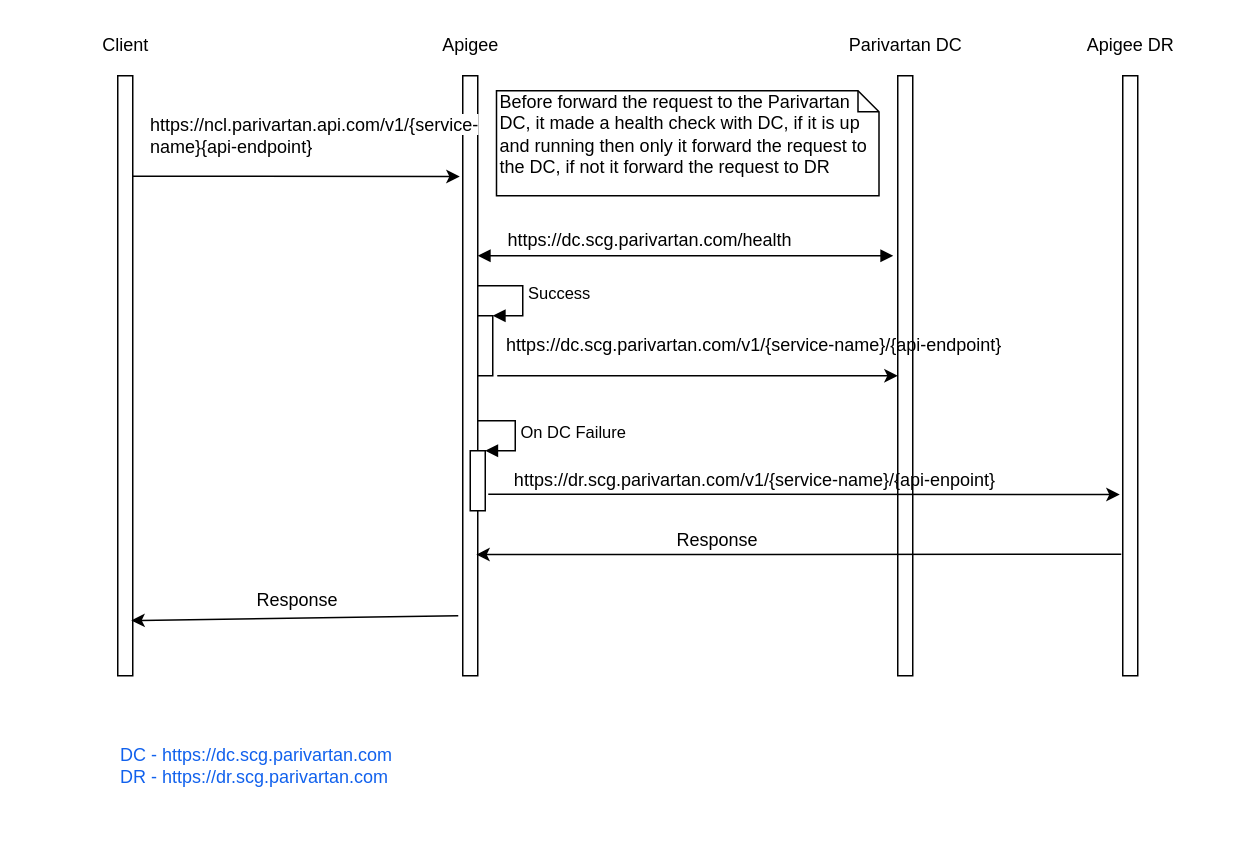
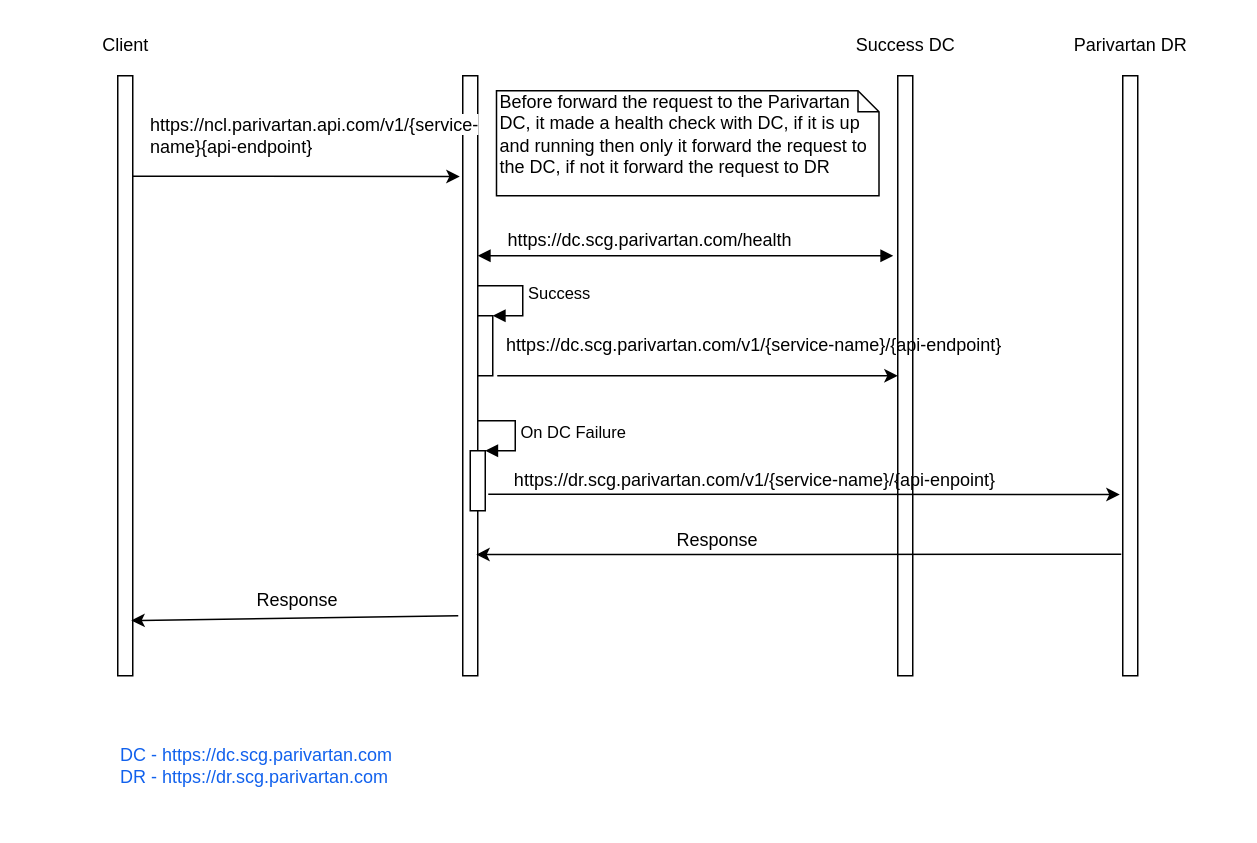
node "Apigee": removed
node "Parivartan DC": label "Parivartan DC" -> "Success DC"
node "Apigee DR": label "Apigee DR" -> "Parivartan DR"
